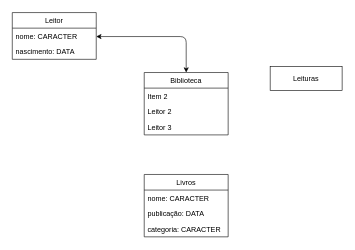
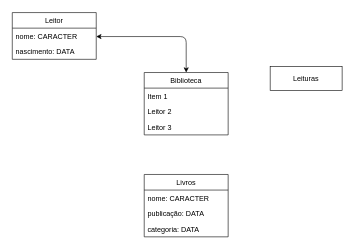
node "Item 2": label "Item 2" -> "Item 1"
node "categoria: CARACTER": label "categoria: CARACTER" -> "categoria: DATA"
